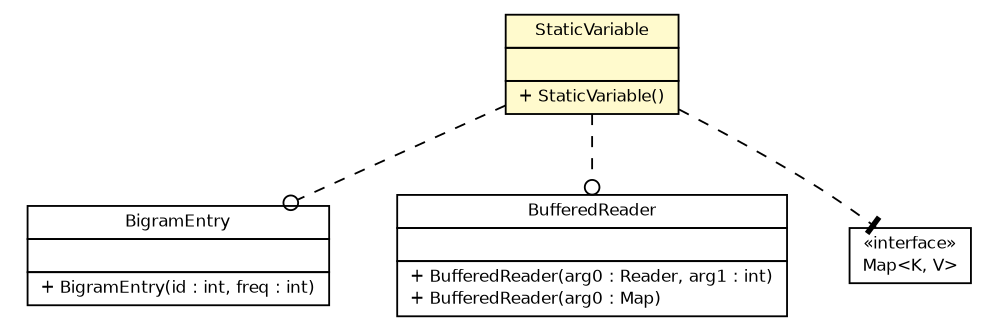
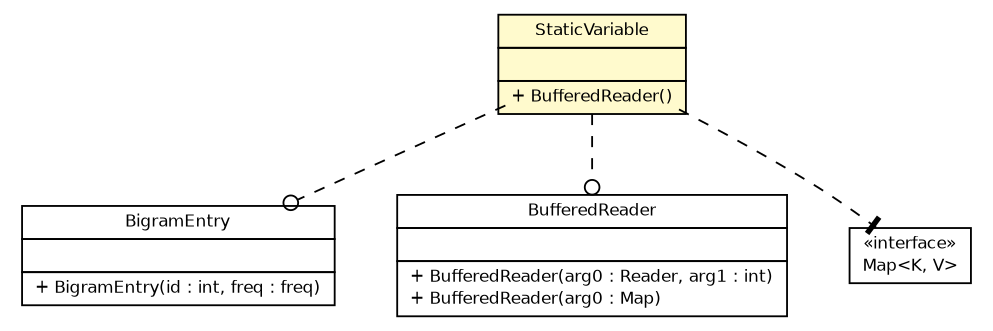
node "StaticVariable": text "+ StaticVariable()" -> "+ BufferedReader()"
node "BigramEntry": text "+ BigramEntry(id : int, freq : int)" -> "+ BigramEntry(id : int, freq : freq)"
